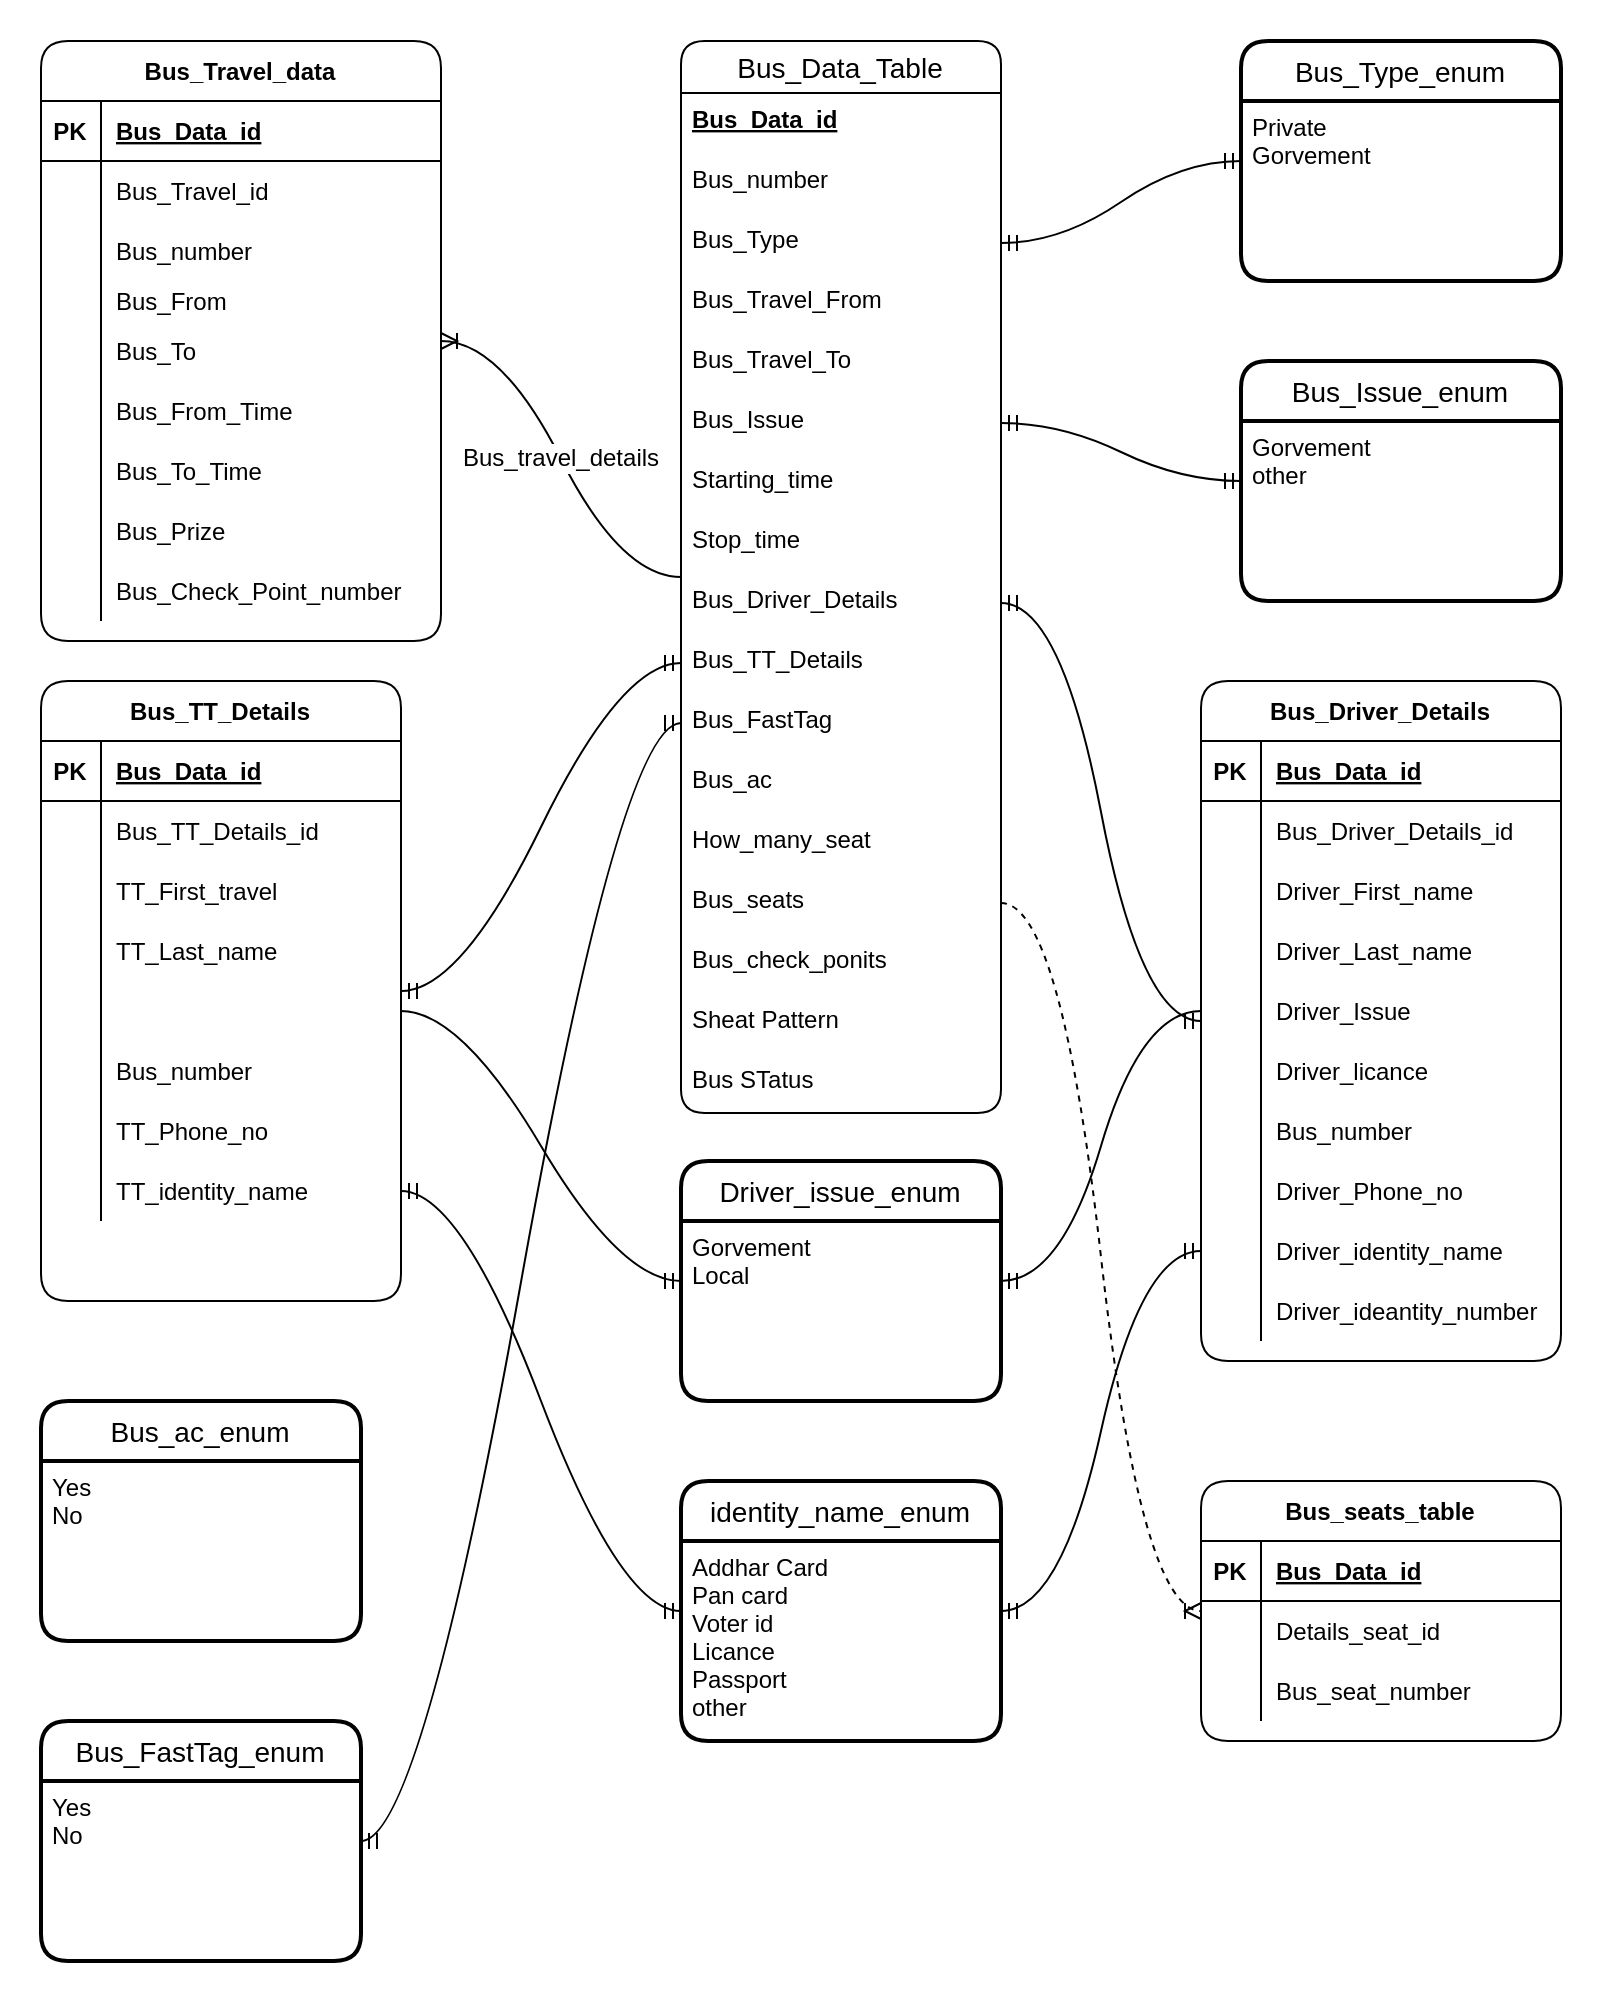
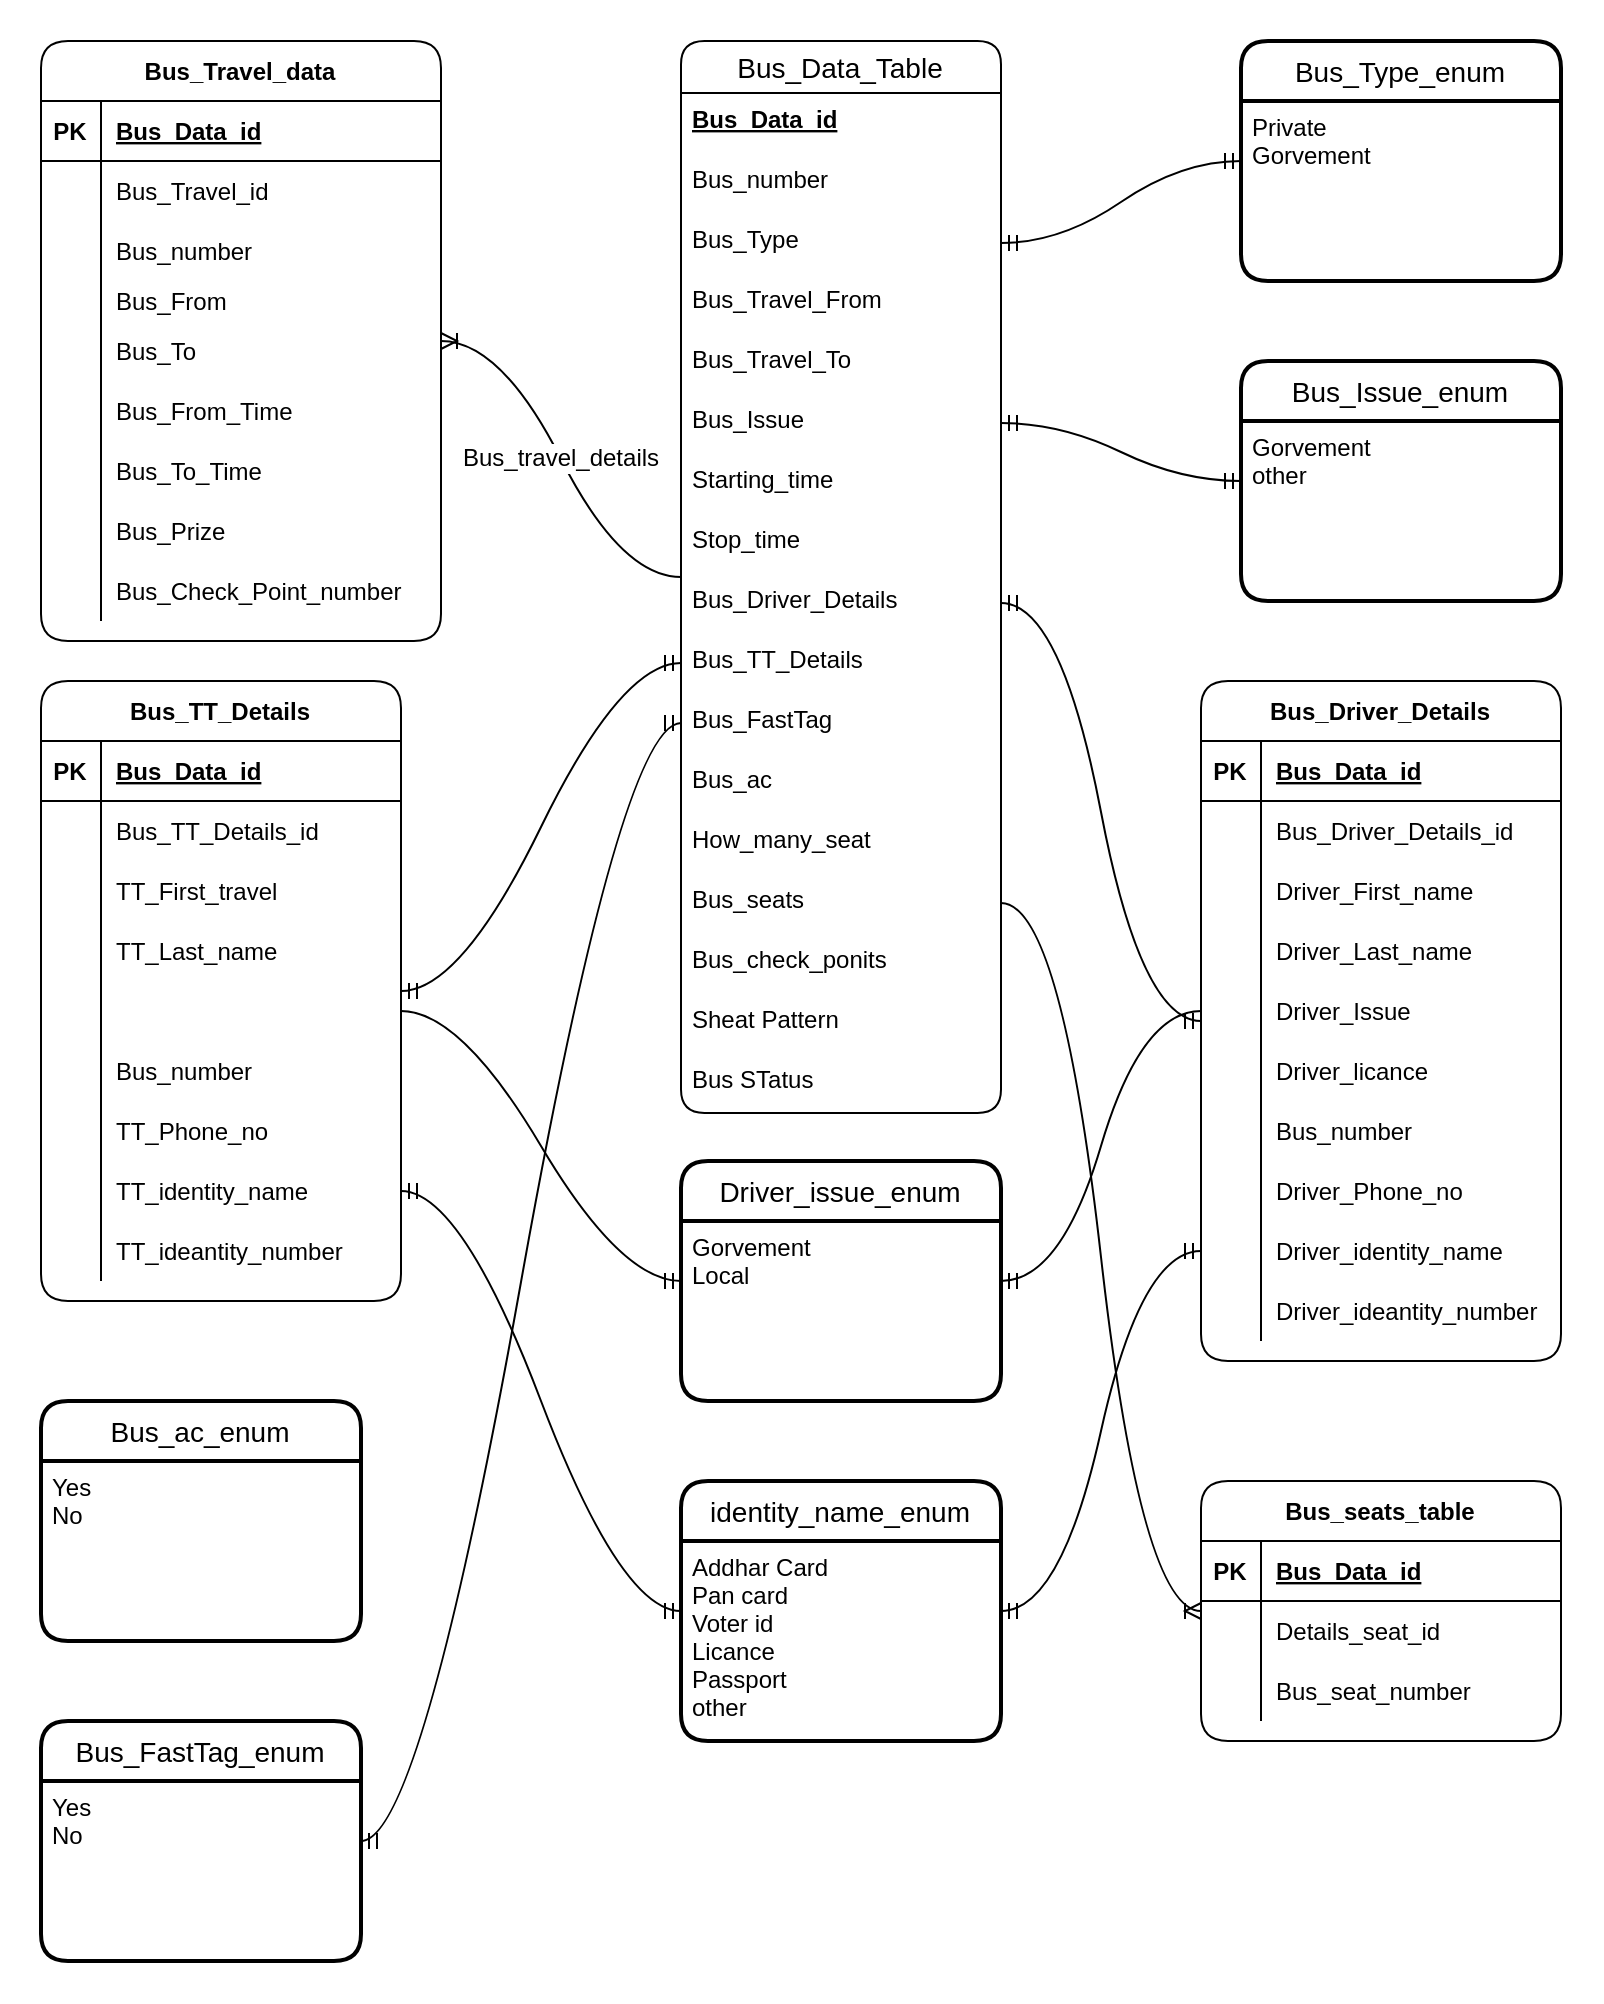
edge "Bus_seats" -> "Bus_seats_table": style dashed -> solid
node "TT_ideantity_number": added
